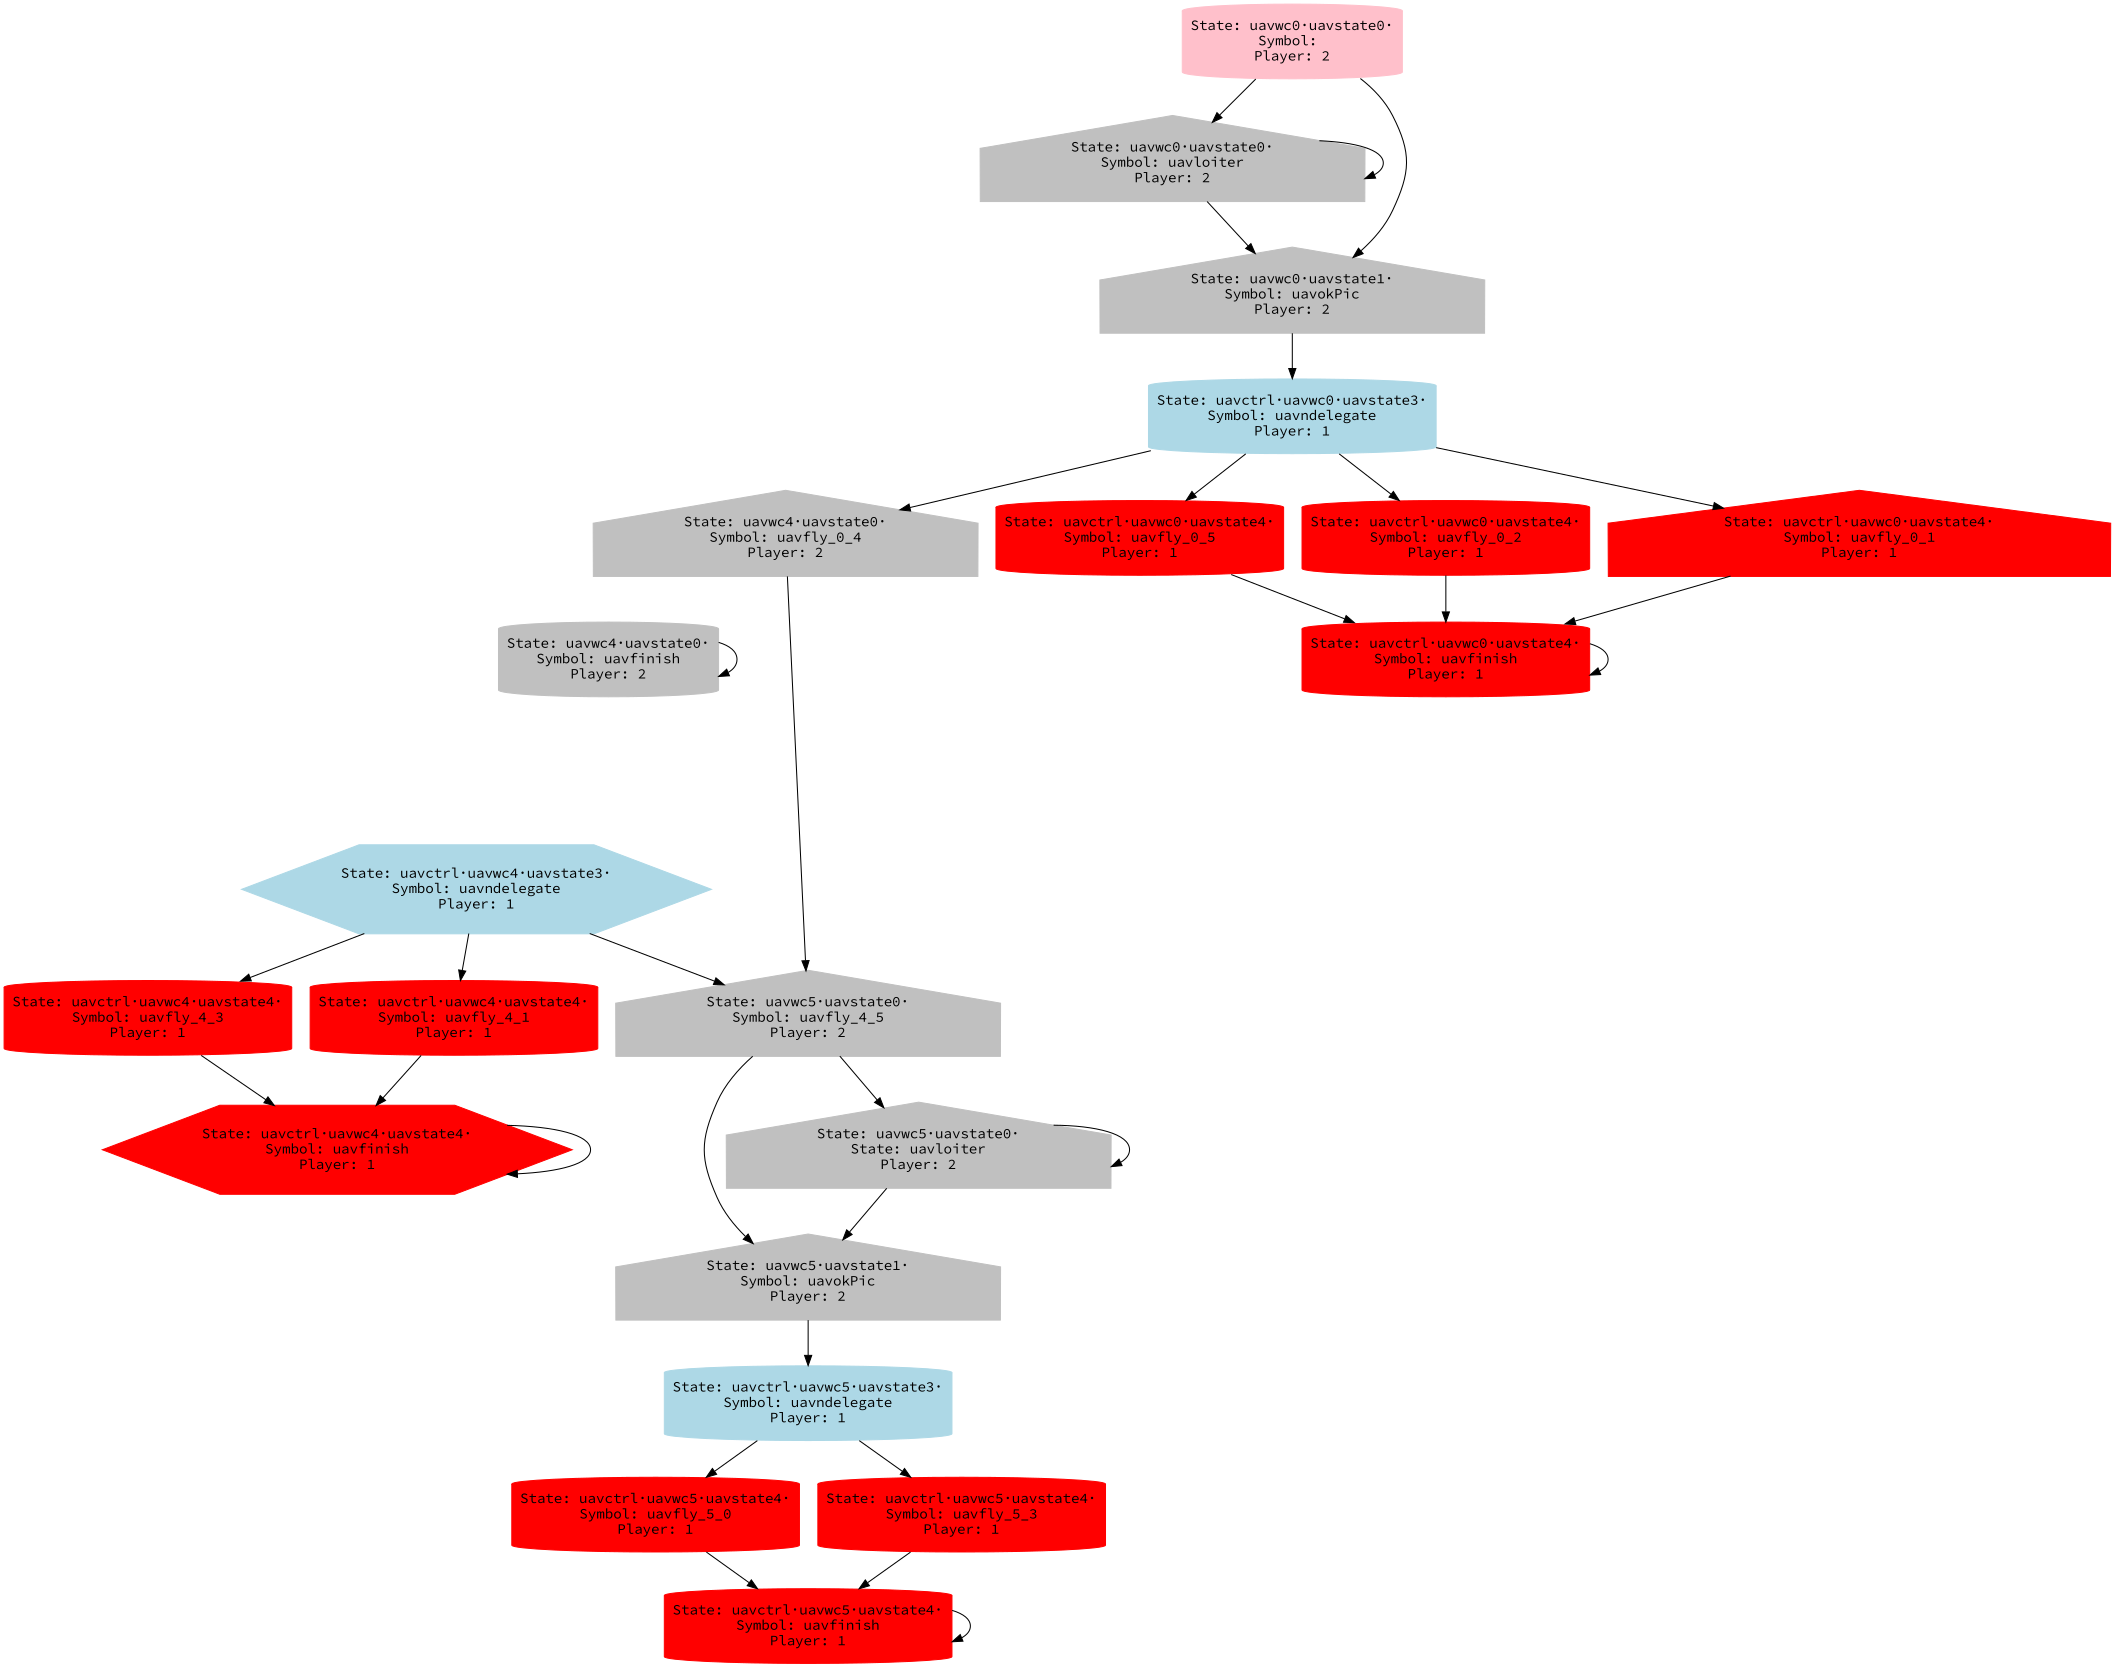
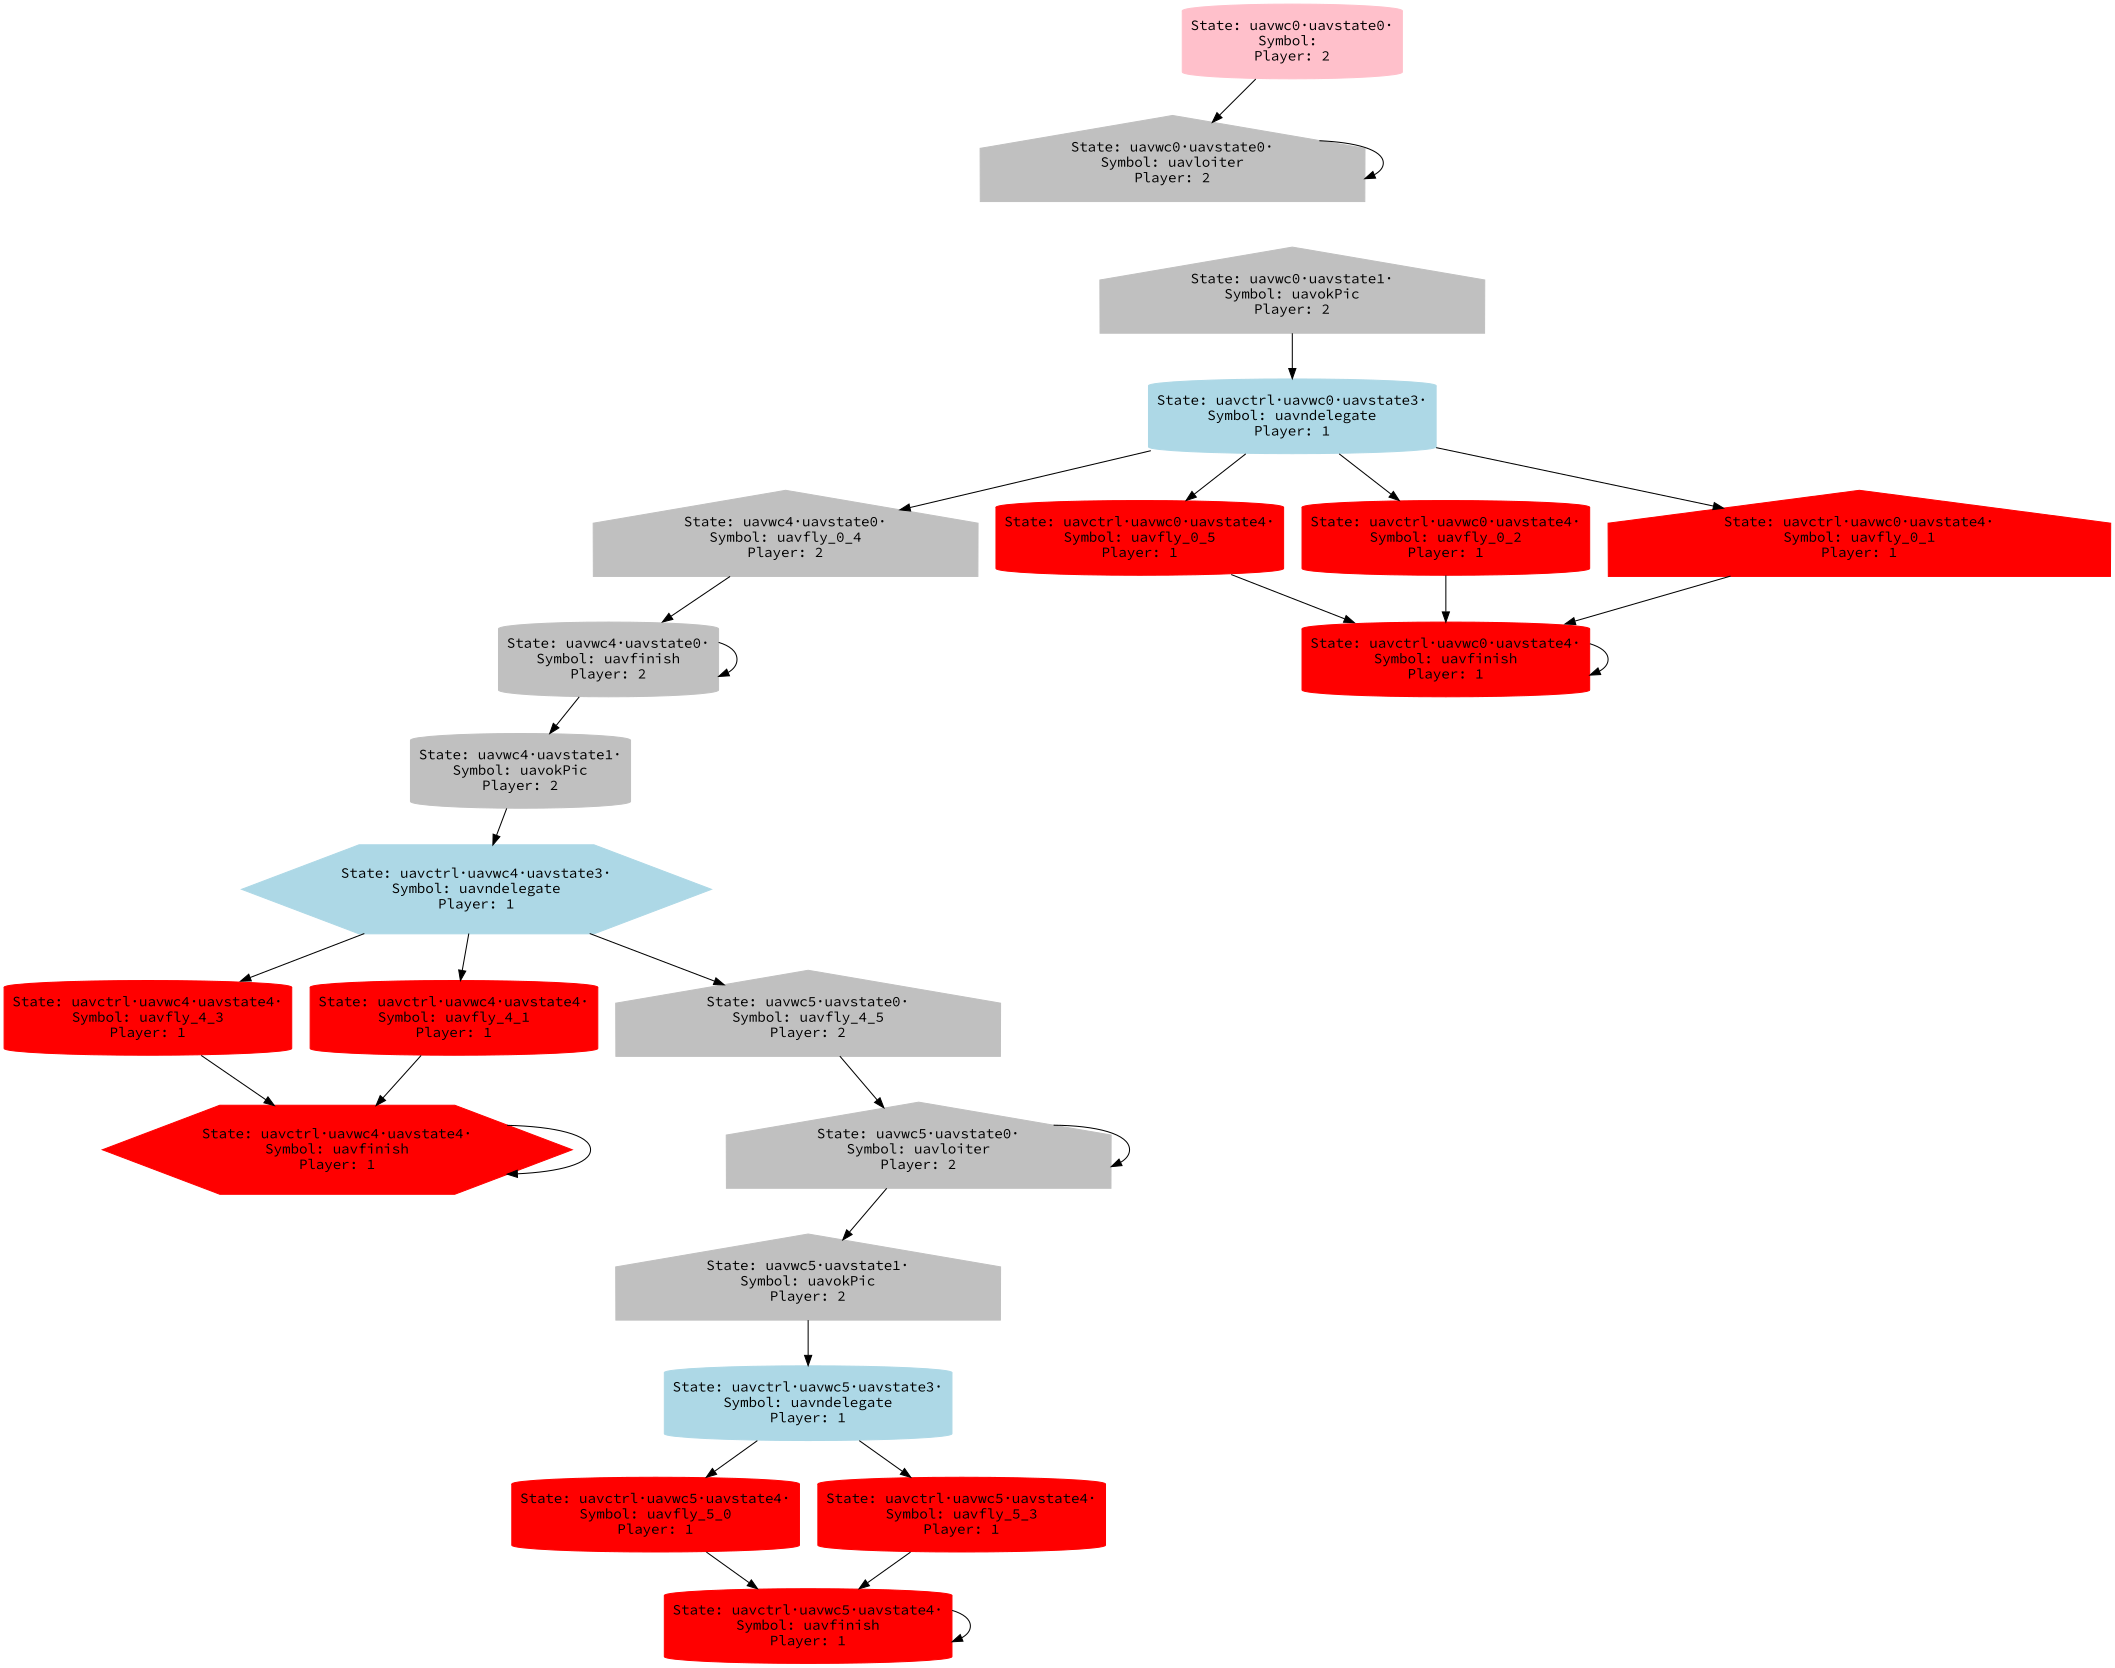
edge "State: uavwc0·uavstate0· Symbol: Player: 2" -> "State: uavwc0·uavstate1· Symbol: uavokPic Player: 2": removed
edge "State: uavwc0·uavstate0· Symbol: uavloiter Player: 2" -> "State: uavwc0·uavstate1· Symbol: uavokPic Player: 2": removed
edge "State: uavwc4·uavstate0· Symbol: uavfly_0_4 Player: 2" -> "State: uavwc5·uavstate0· Symbol: uavfly_4_5 Player: 2": now "State: uavwc4·uavstate0· Symbol: uavfly_0_4 Player: 2" -> "State: uavwc4·uavstate0· Symbol: uavfinish Player: 2"
node "State: uavwc4·uavstate1· Symbol: uavokPic Player: 2": added
edge "State: uavwc5·uavstate0· Symbol: uavfly_4_5 Player: 2" -> "State: uavwc5·uavstate1· Symbol: uavokPic Player: 2": removed
node "State: uavwc5·uavstate0· State: uavloiter Player: 2": label "State: uavwc5·uavstate0· State: uavloiter Player: 2" -> "State: uavwc5·uavstate0· Symbol: uavloiter Player: 2"
